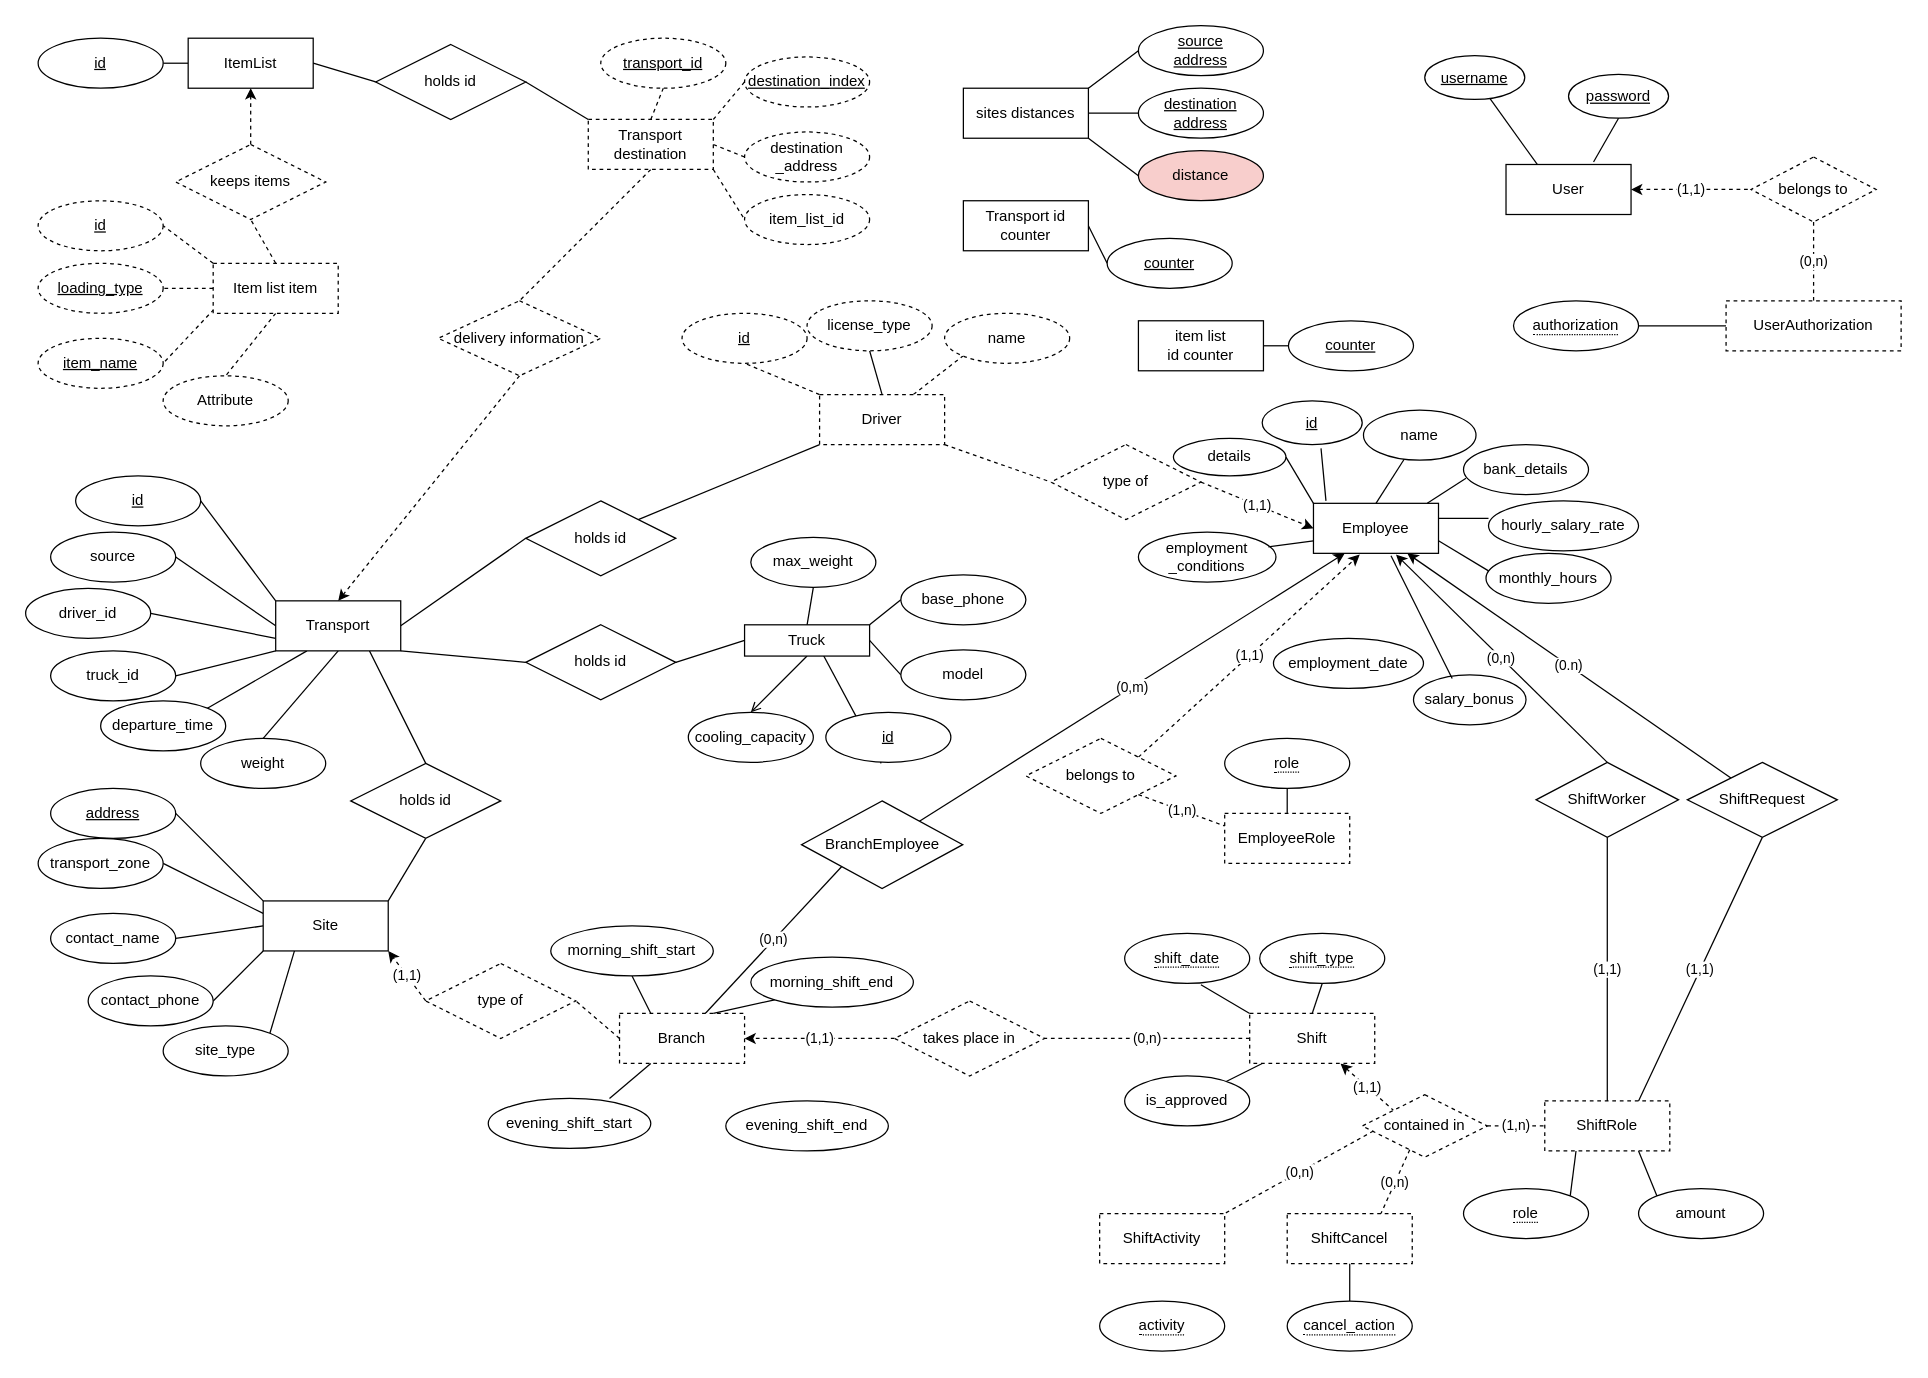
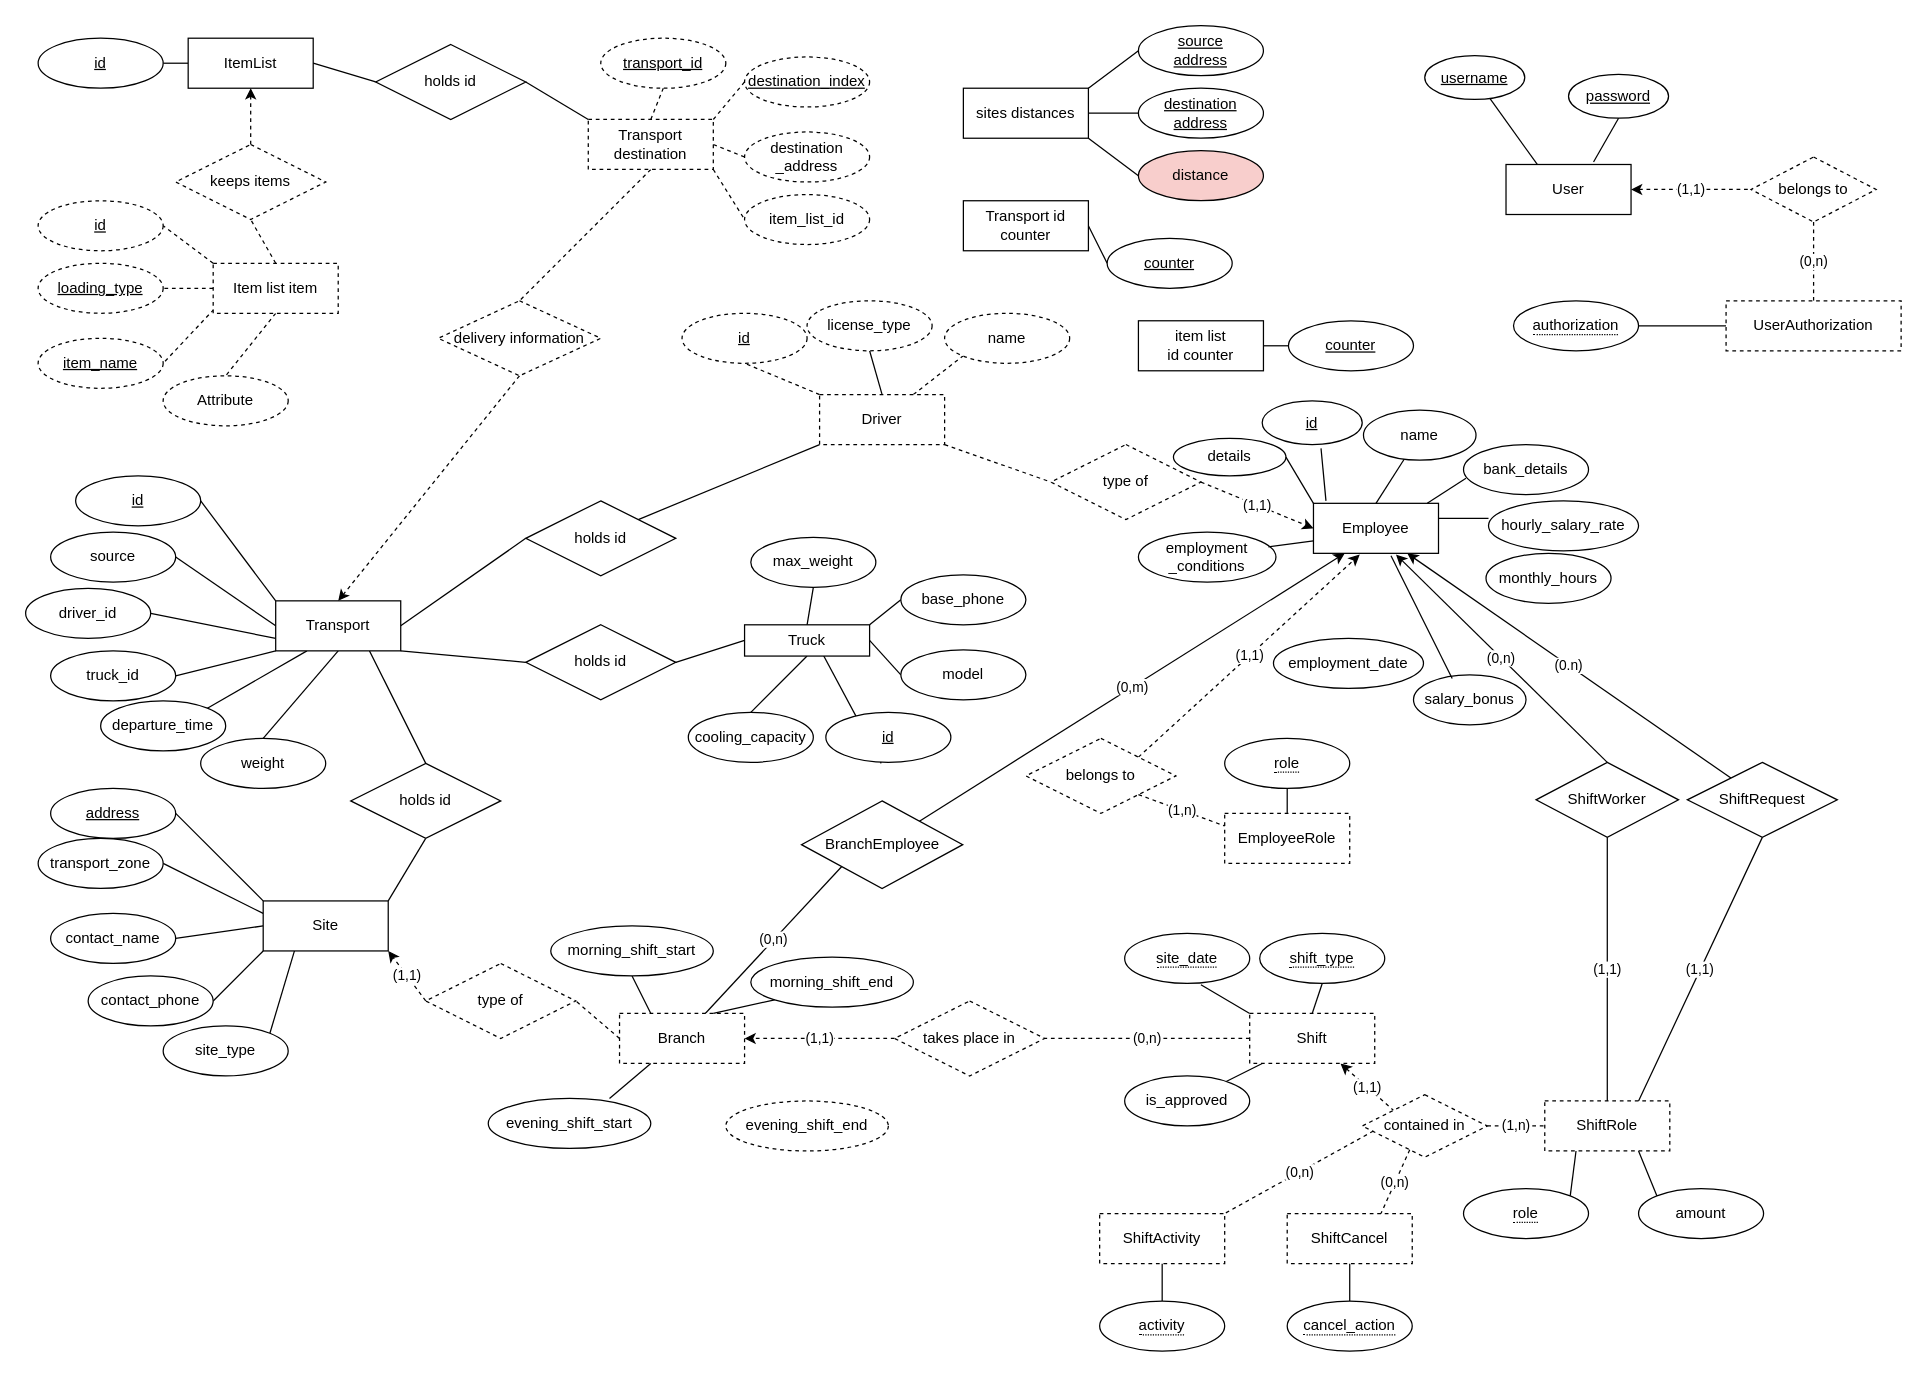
edge "Employee" -- "monthly_hours": removed
edge "Truck" -> "cooling_capacity": arrowhead open -> none
node "shift_date": label "shift_date" -> "site_date"
node "evening_shift_end": style solid -> dashed
edge "ShiftActivity" -- "activity": added
